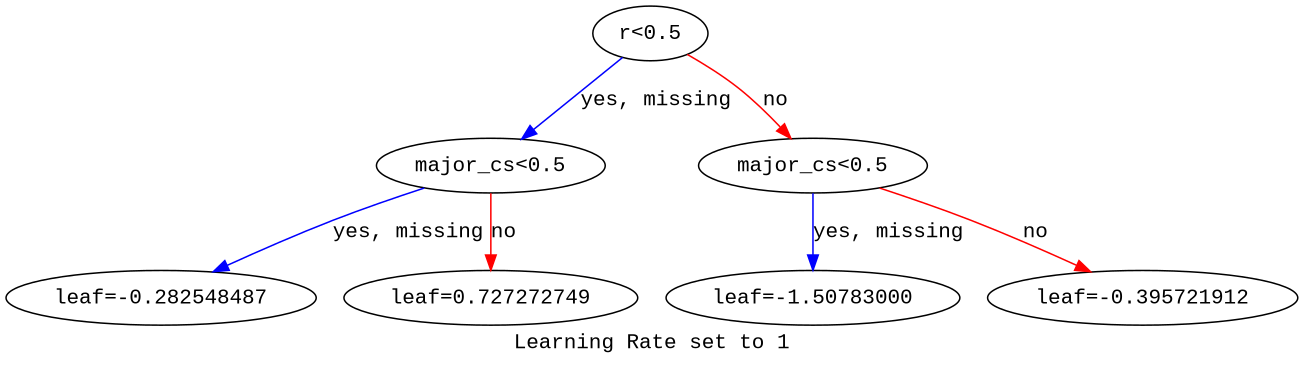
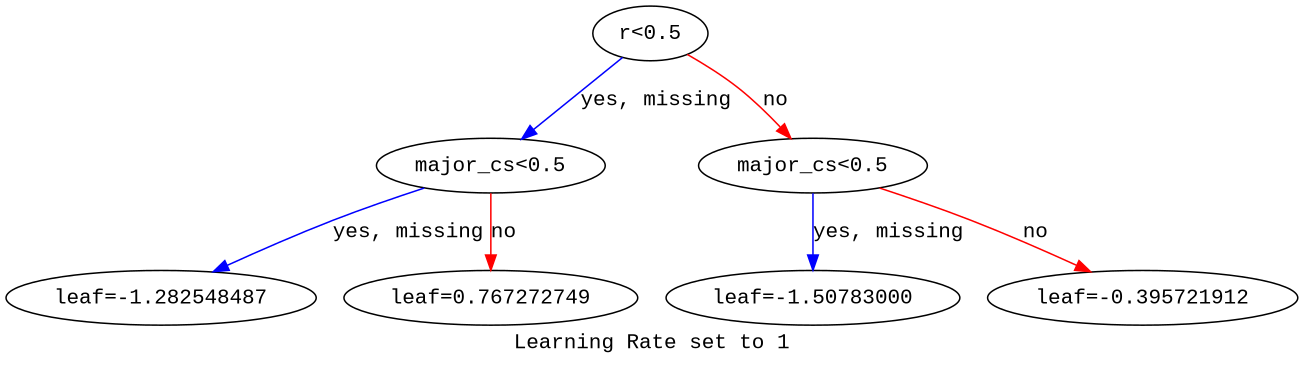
node "leaf=-0.282548487": label "leaf=-0.282548487" -> "leaf=-1.282548487"
node "leaf=0.727272749": label "leaf=0.727272749" -> "leaf=0.767272749"
